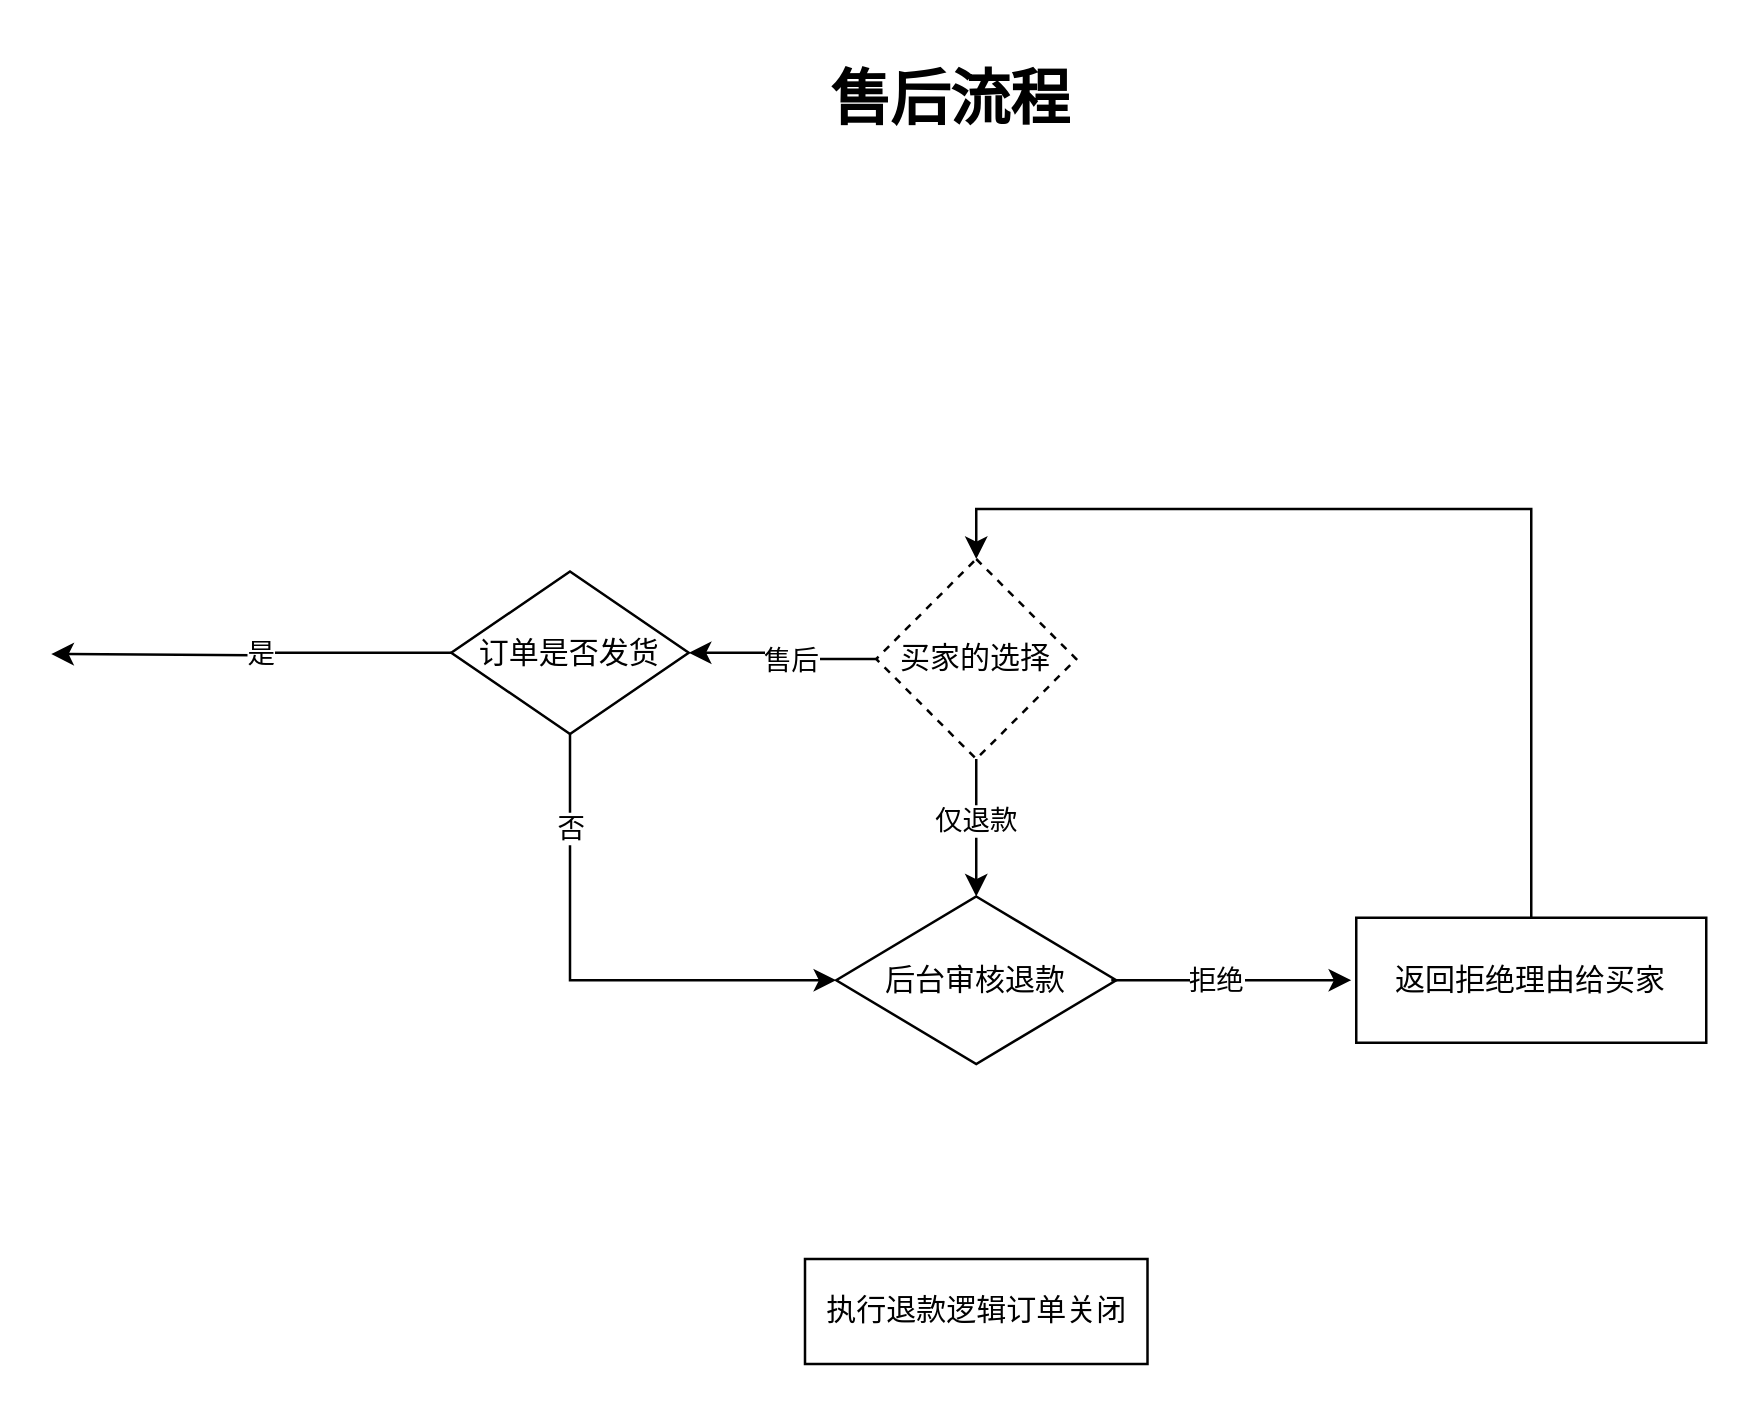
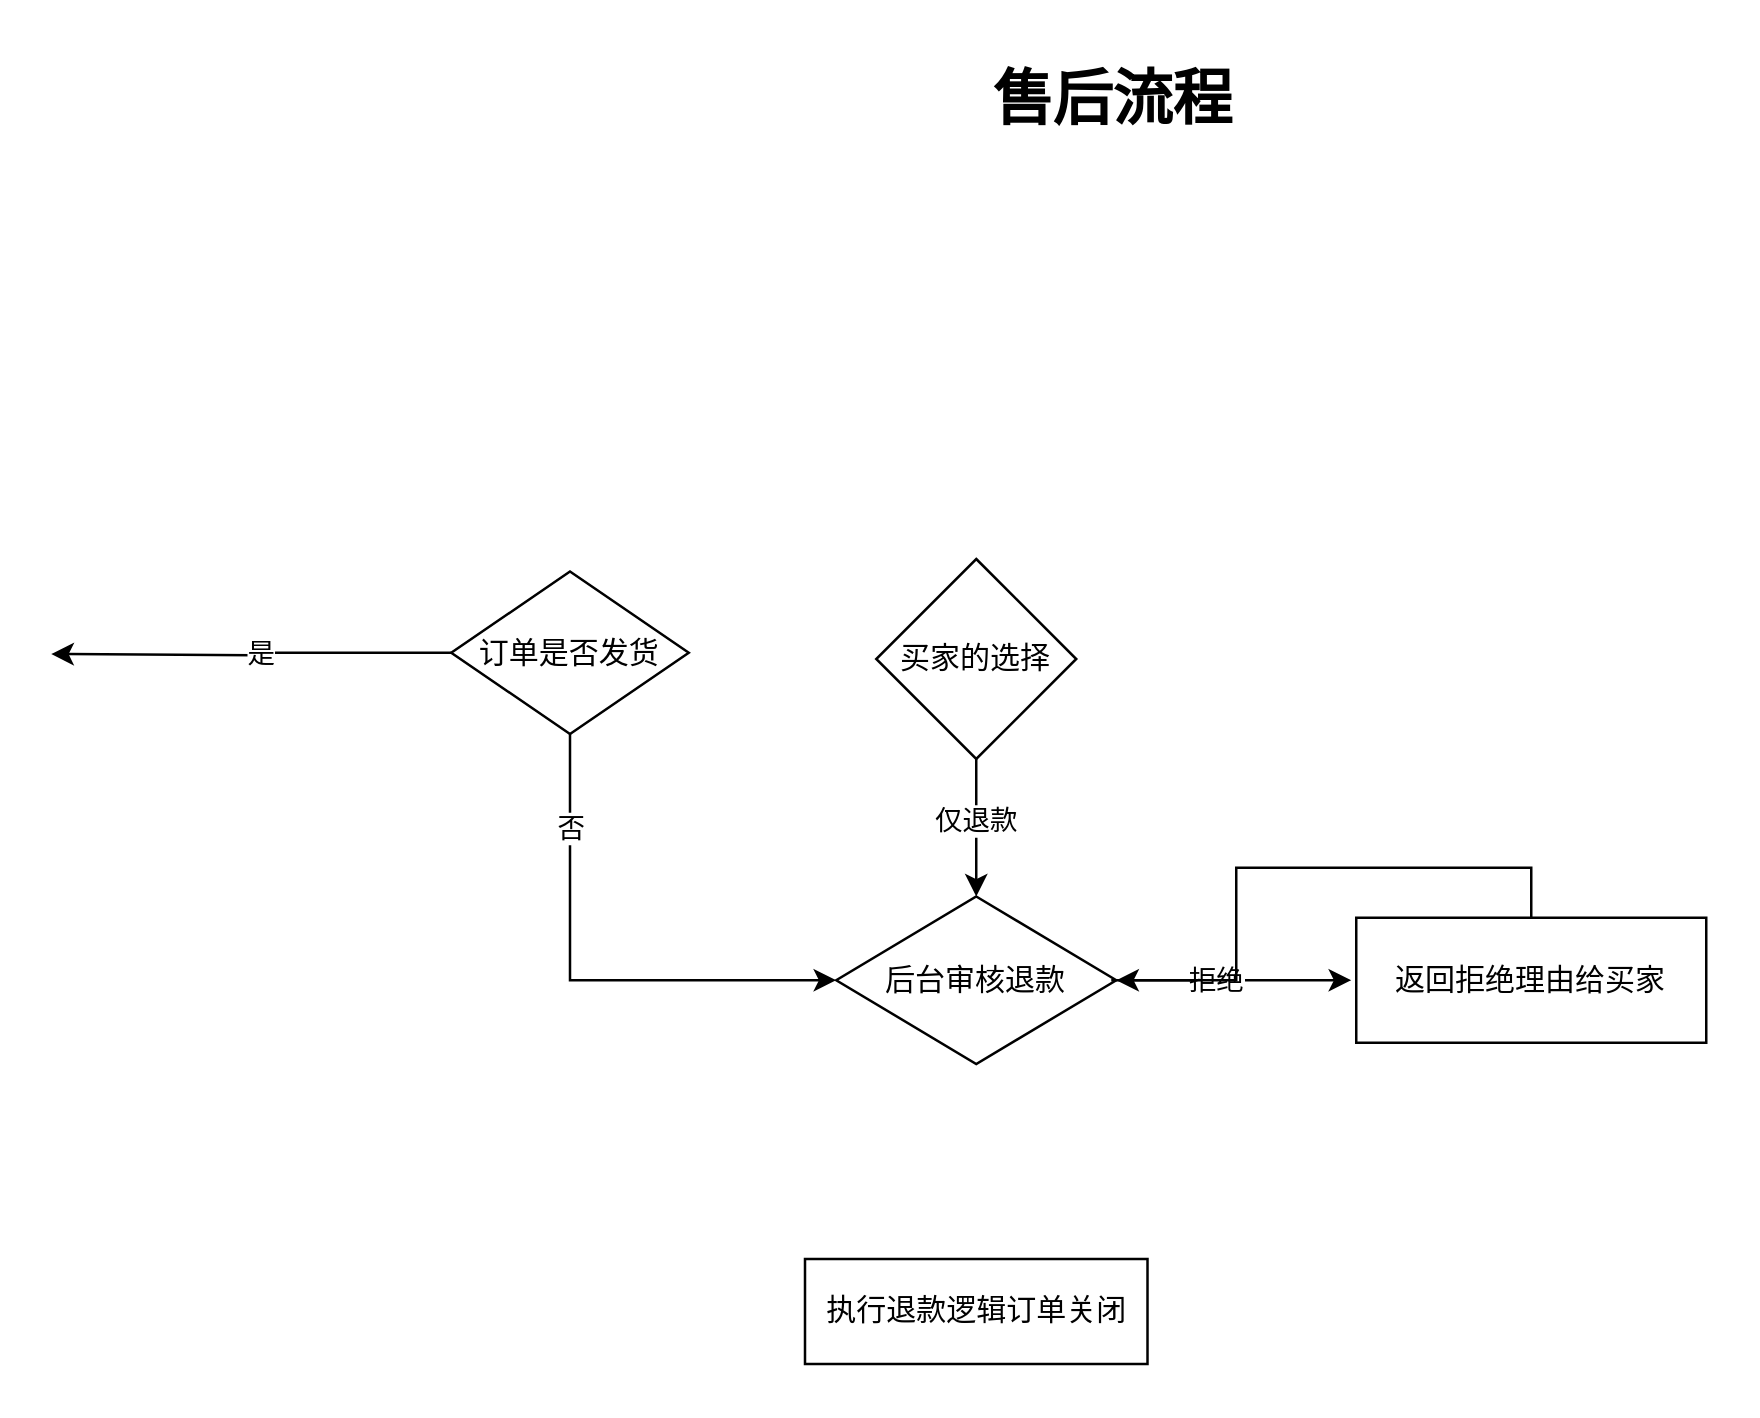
node "售后流程": moved (956, 101) -> (1119, 101)
edge "返回拒绝理由给买家" -> "买家的选择": now "返回拒绝理由给买家" -> "后台审核退款"
edge "买家的选择" -> "订单是否发货": removed, label "售后"
node "买家的选择": style dashed -> solid
